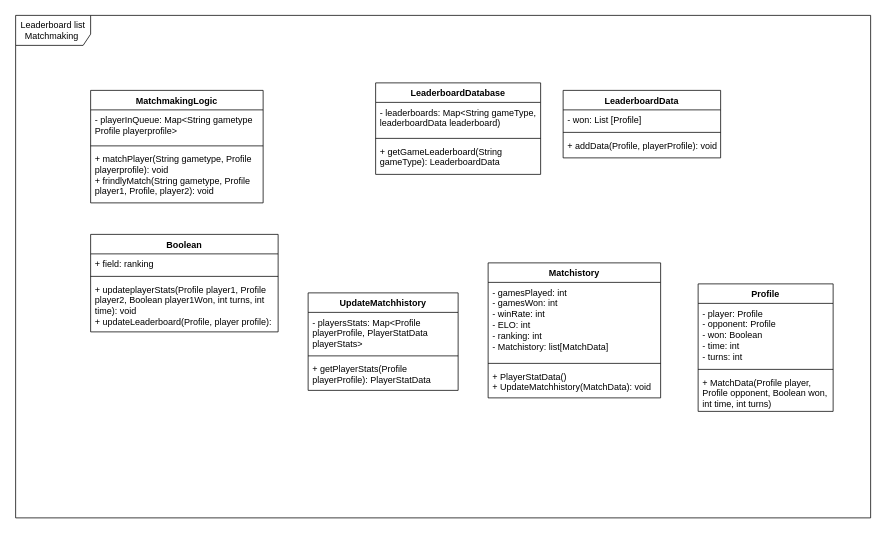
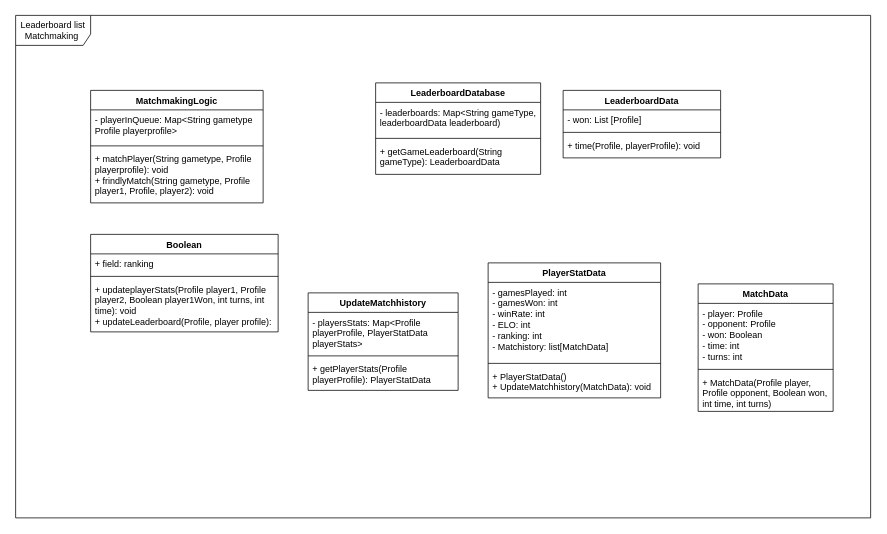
node "+ addData(Profile, playerProfile): void": label "+ addData(Profile, playerProfile): void" -> "+ time(Profile, playerProfile): void"
node "Matchistory": label "Matchistory" -> "PlayerStatData"
node "Profile": label "Profile" -> "MatchData"
